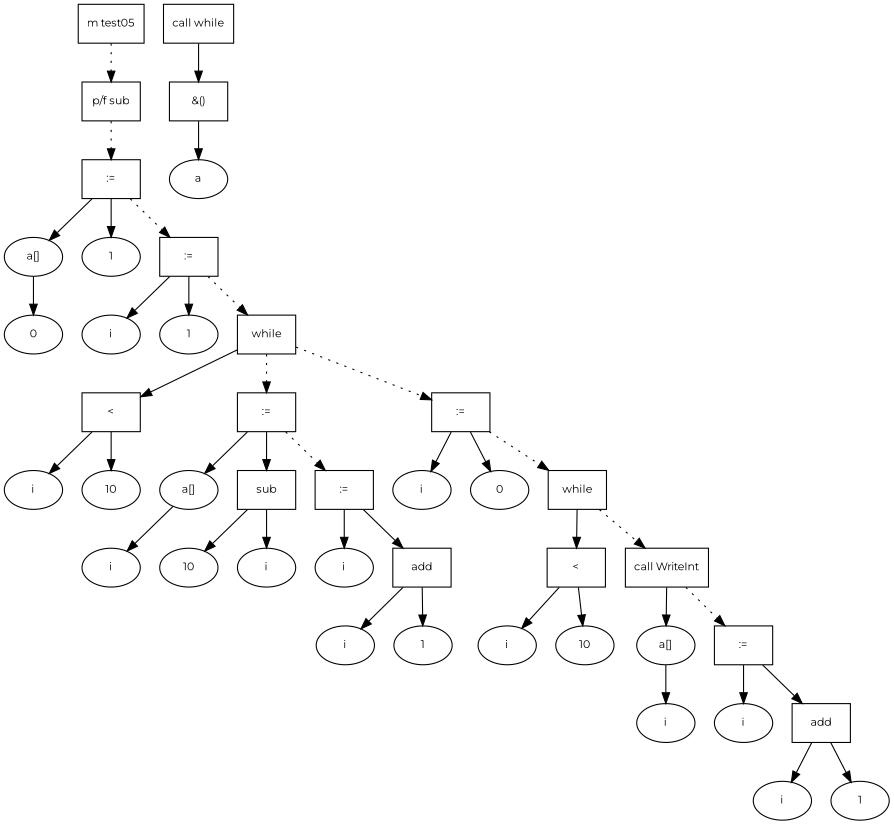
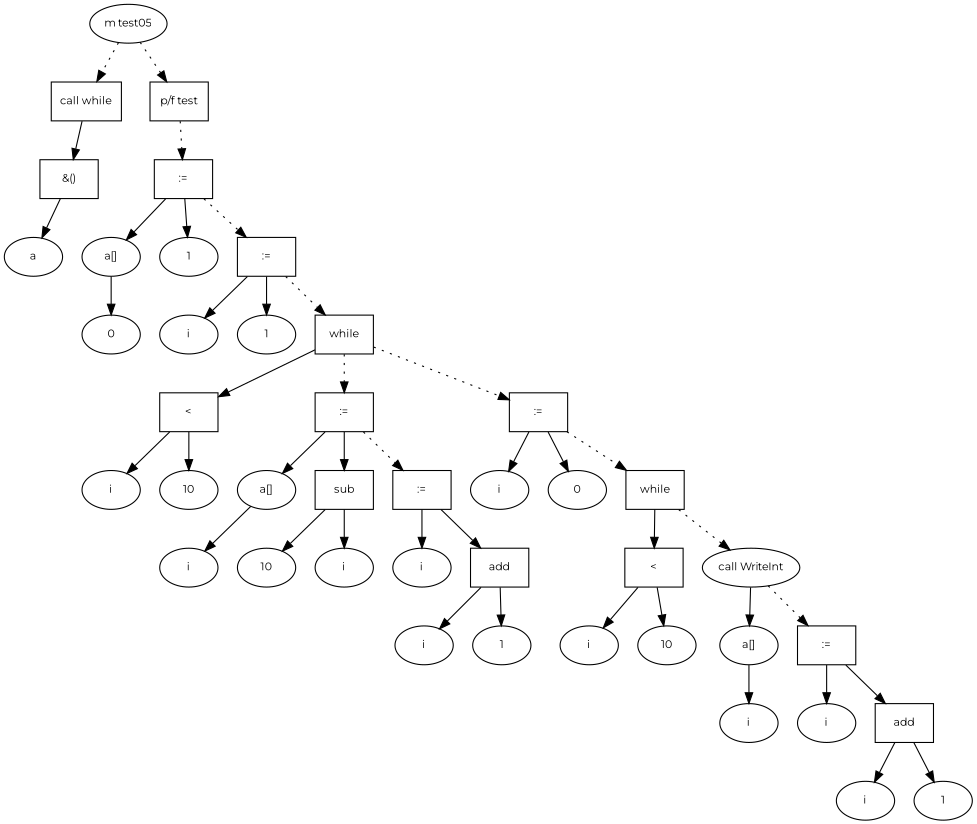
node "m test05": shape box -> ellipse
edge "m test05" -> "call while": added
node "p/f sub": label "p/f sub" -> "p/f test"
node "call WriteInt": shape box -> ellipse
